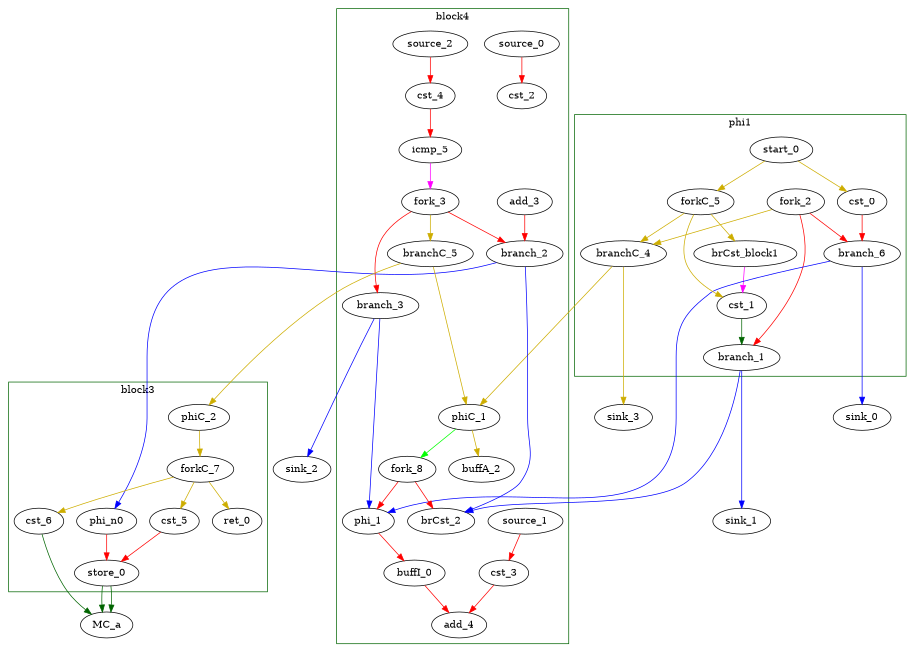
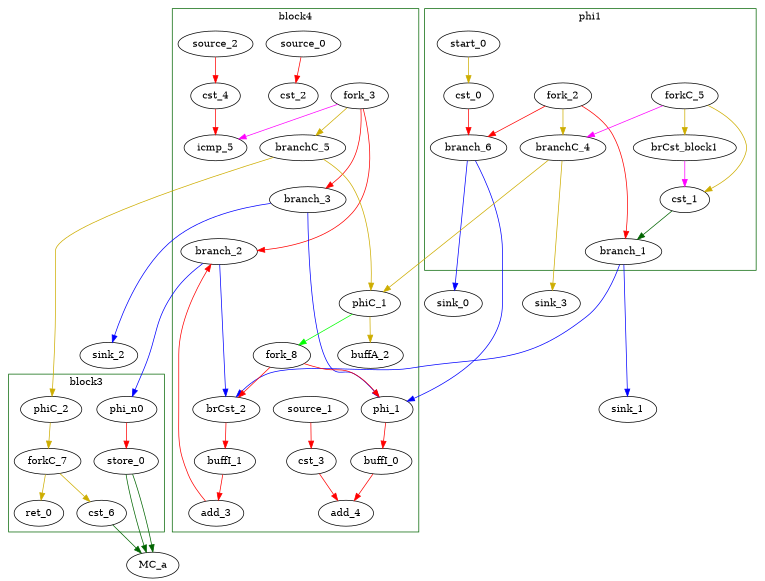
edge "icmp_5" -> "fork_3": reversed
edge "start_0" -> "forkC_5": removed
edge "forkC_5" -> "branchC_4": color gold3 -> magenta
node "buffI_1": added
node "cst_5": removed
